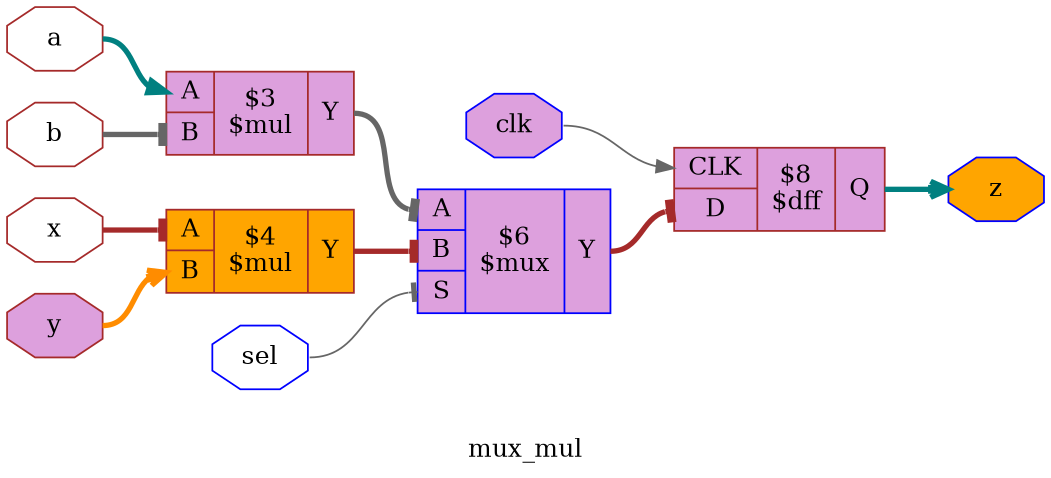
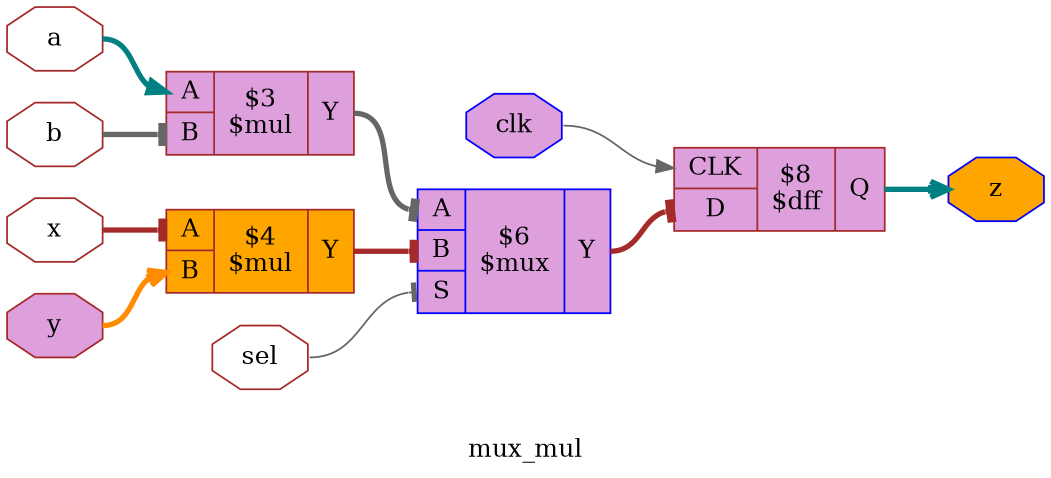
node "sel": color blue -> brown
